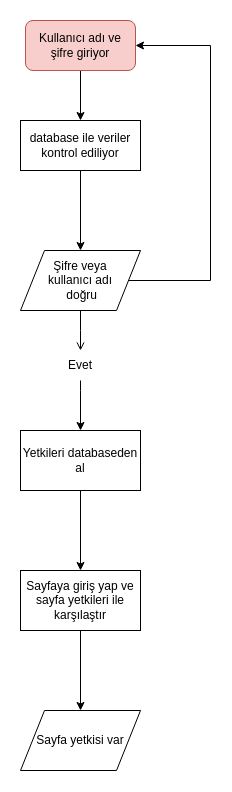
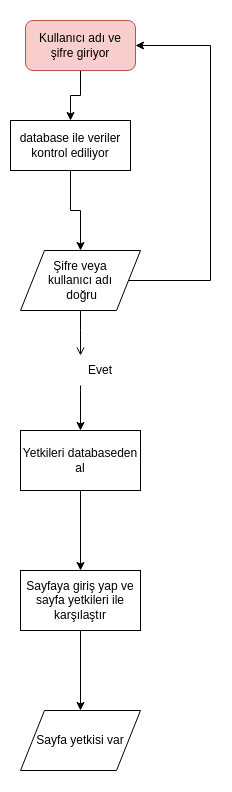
node "database ile veriler kontrol ediliyor": moved (81, 146) -> (71, 146)
node "Evet": moved (81, 366) -> (101, 371)
